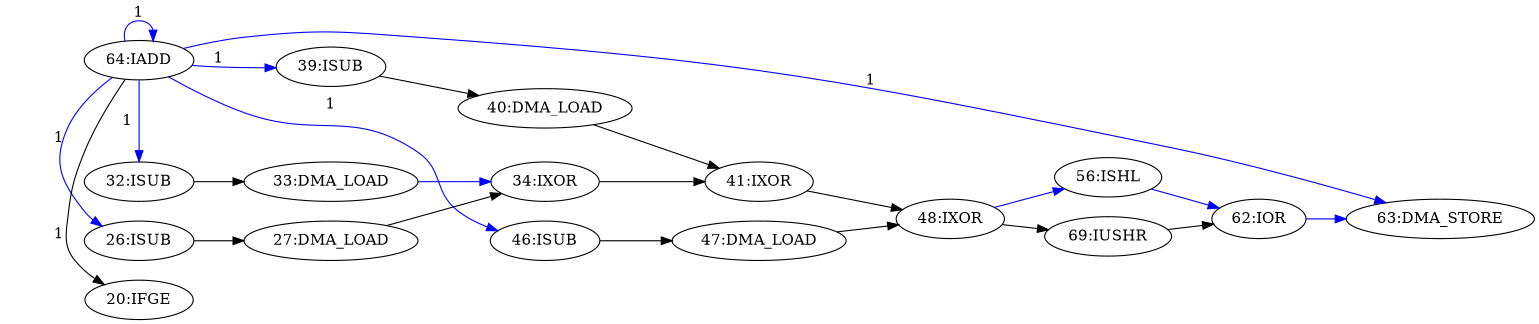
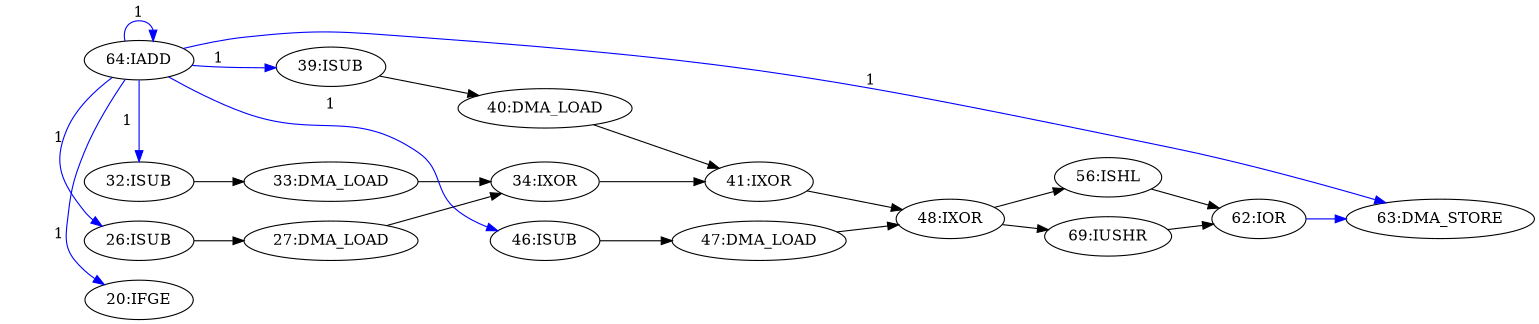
edge "64:IADD" -> "20:IFGE": color black -> blue
edge "33:DMA_LOAD" -> "34:IXOR": color blue -> black
edge "56:ISHL" -> "62:IOR": color blue -> black
edge "48:IXOR" -> "56:ISHL": color blue -> black
